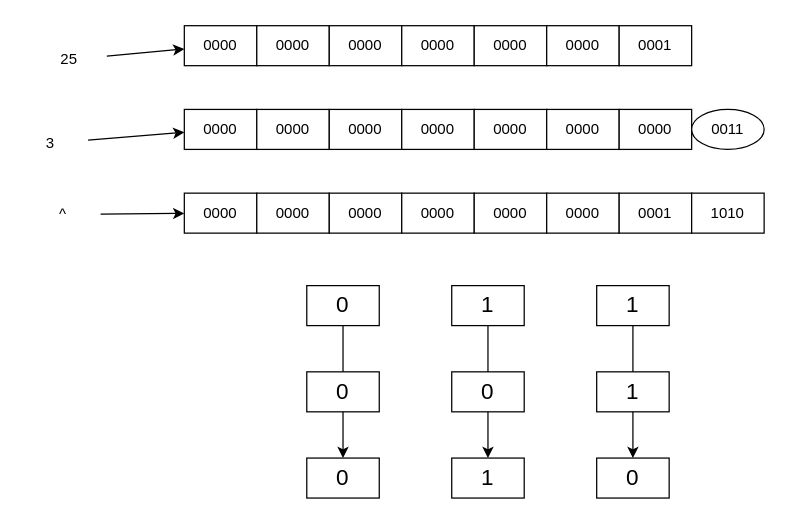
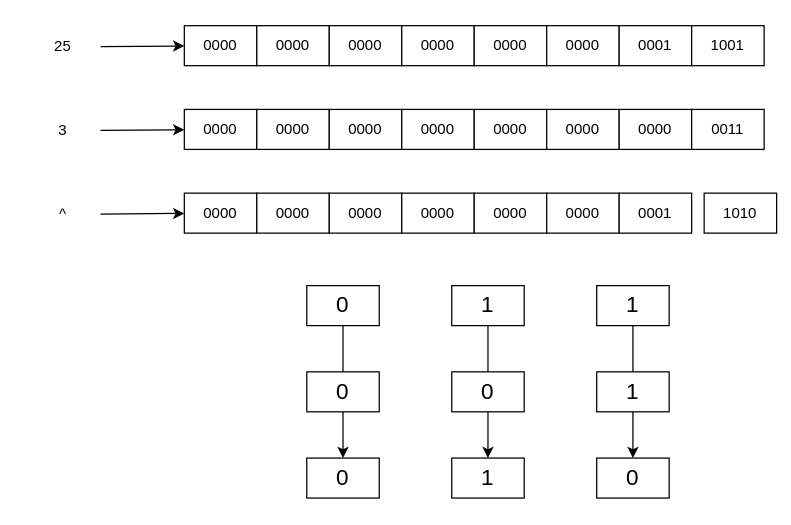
node "1001": added
node "25": moved (69, 59) -> (63, 47)
node "0011": shape ellipse -> rectangle
node "3": moved (51, 143) -> (63, 131)
node "1010": moved (728, 213) -> (741, 213)
